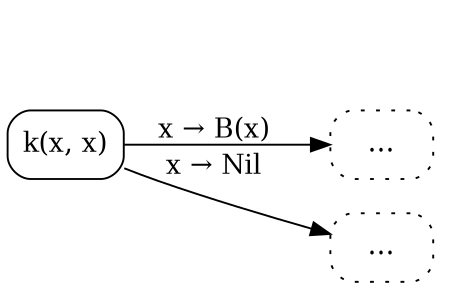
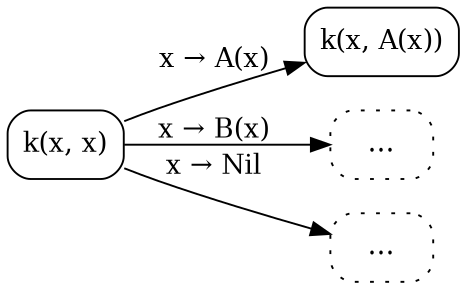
node "k(x, A(x))": added
